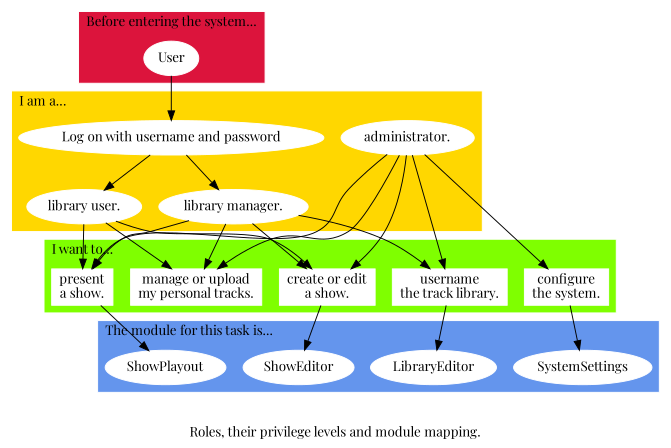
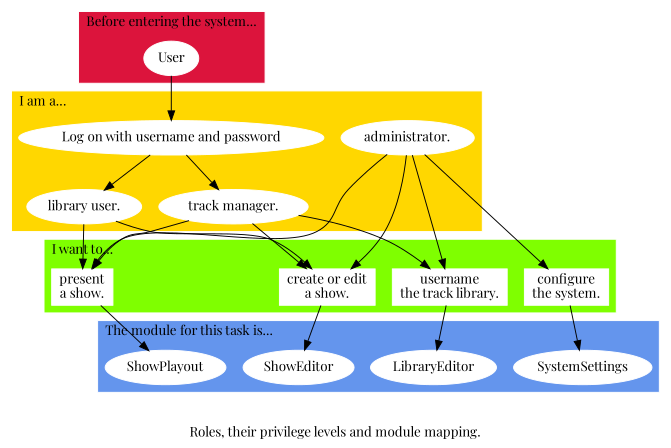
node "library manager.": label "library manager." -> "track manager."
node "manage or upload my personal tracks.": removed
